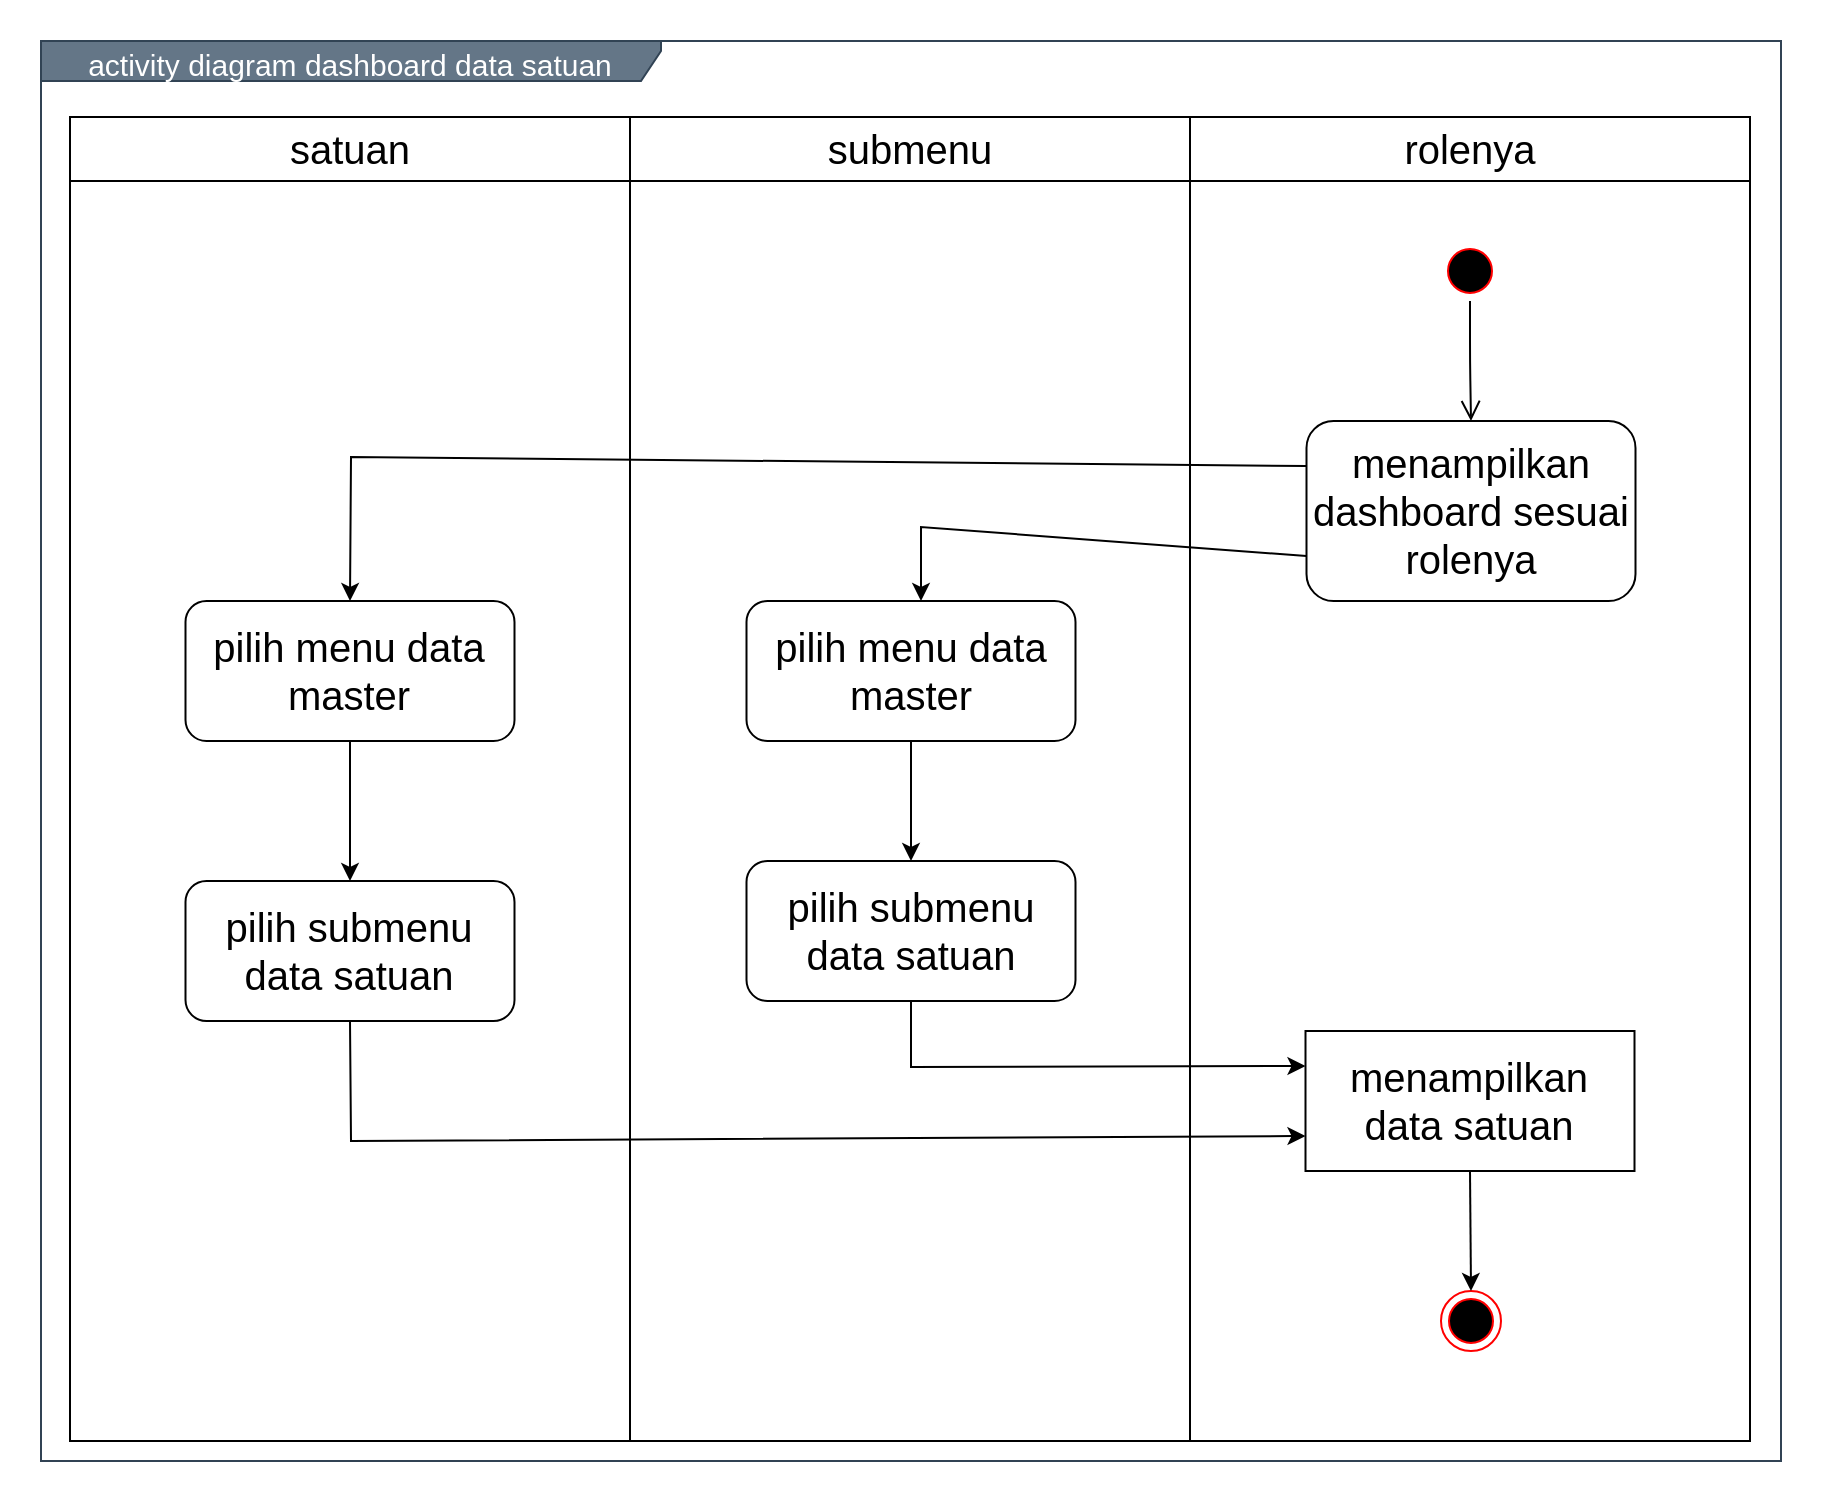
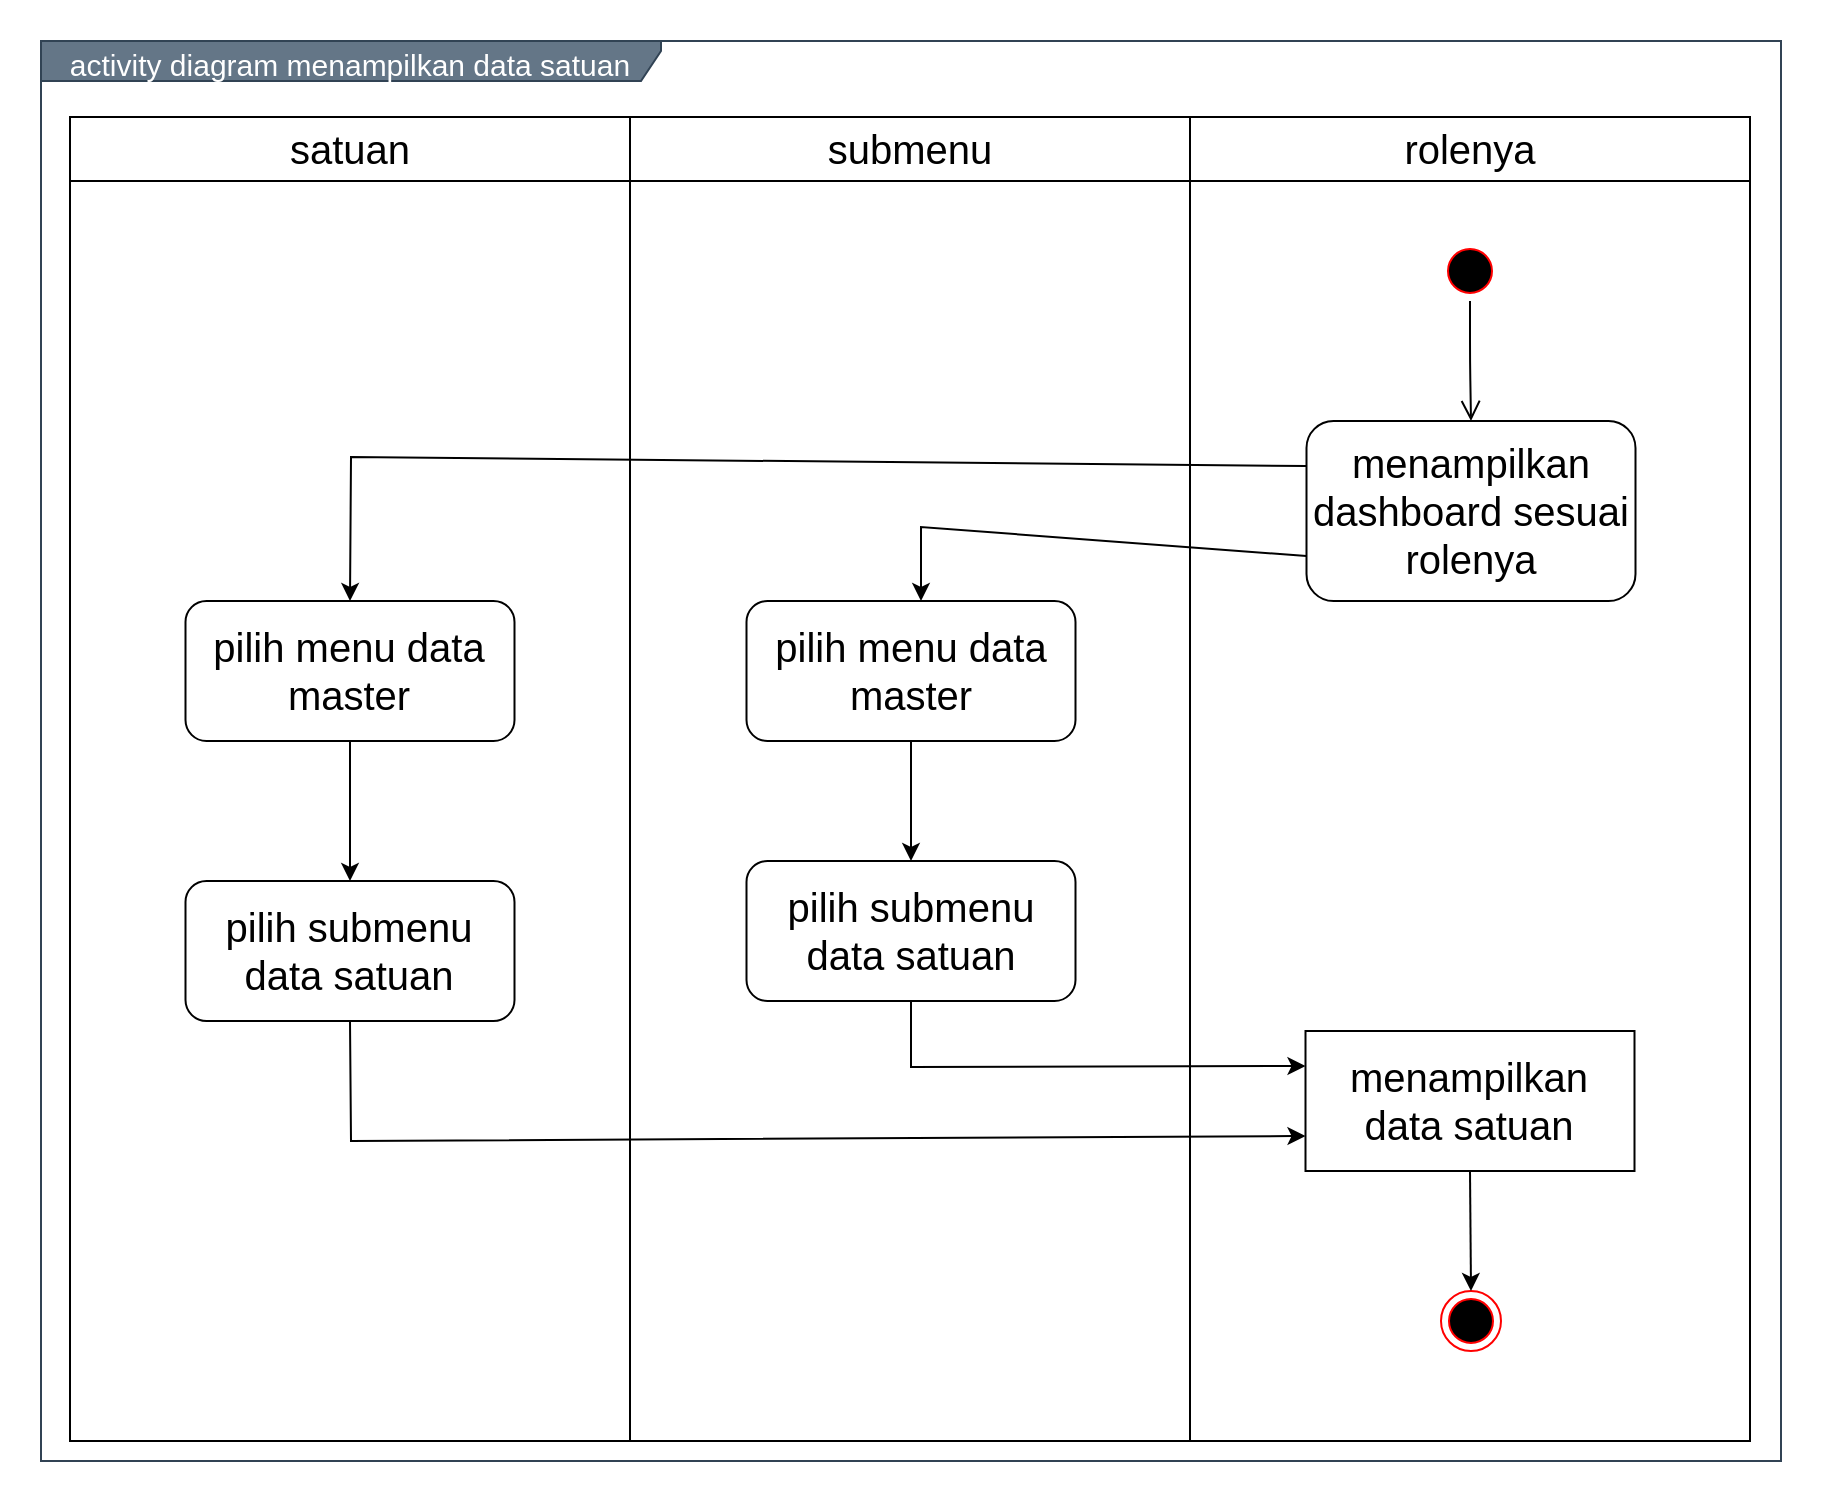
node "activity diagram dashboard data satuan": label "activity diagram dashboard data satuan" -> "activity diagram menampilkan data satuan"
